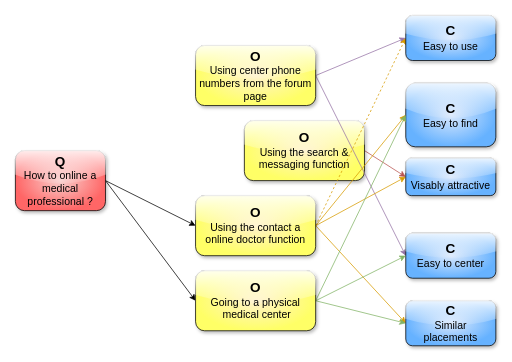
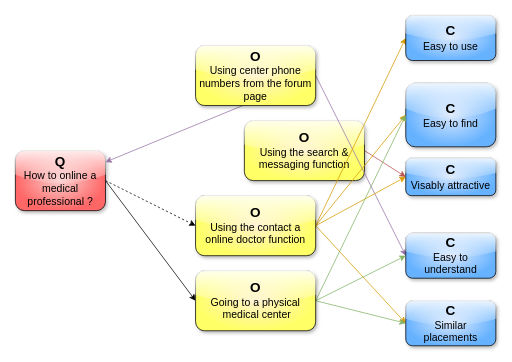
edge "O Using center phone numbers from the forum page" -> "C Easy to use": now "O Using center phone numbers from the forum page" -> "Q How to online a medical professional ?"
edge "O Using the contact a online doctor function" -> "C Easy to use": style dashed -> solid
edge "Q How to online a medical professional ?" -> "O Using the contact a online doctor function": style solid -> dashed
node "C Easy to center": label "C Easy to center" -> "C Easy to understand"
